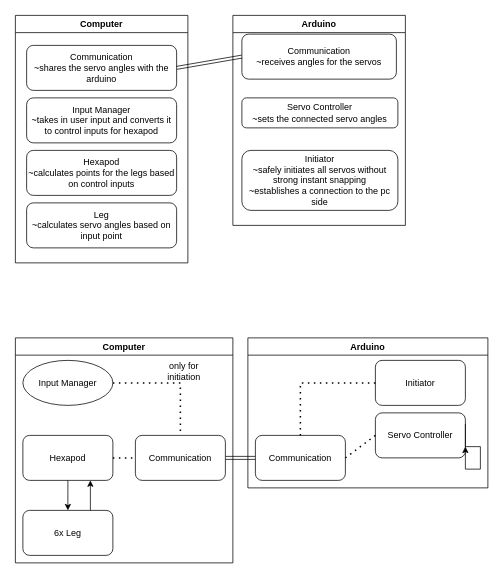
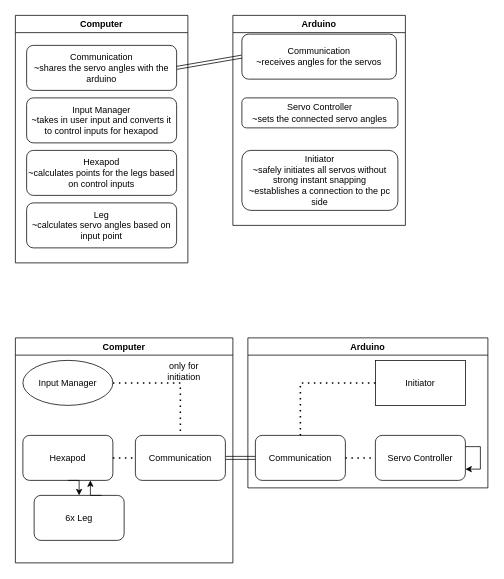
node "Initiator": shape rounded rectangle -> rectangle
node "Servo Controller": moved (420, 435) -> (420, 458)
node "6x Leg": moved (68, 533) -> (79, 518)
